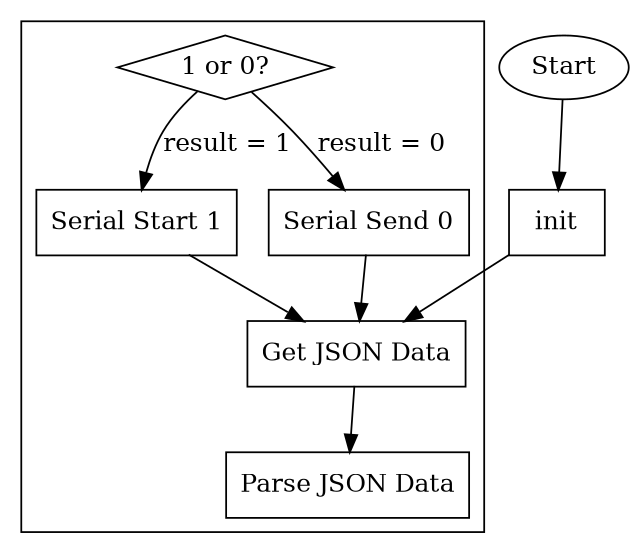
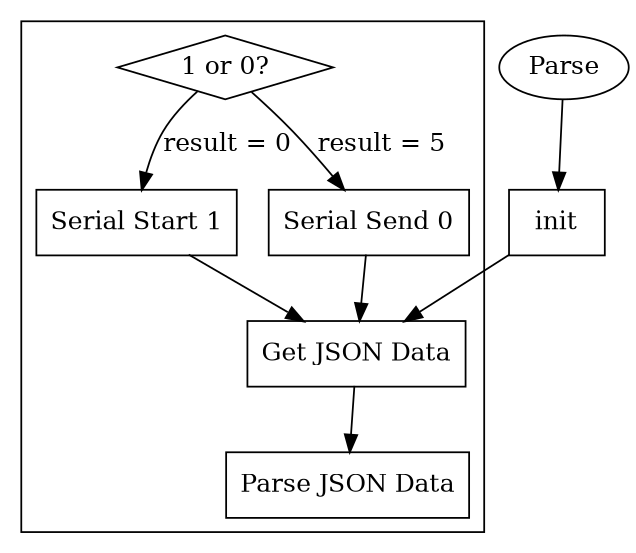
node "Start": label "Start" -> "Parse"
edge "1 or 0?" -> "Serial Start 1": label "result = 1" -> "result = 0"
edge "1 or 0?" -> "Serial Send 0": label "result = 0" -> "result = 5"
